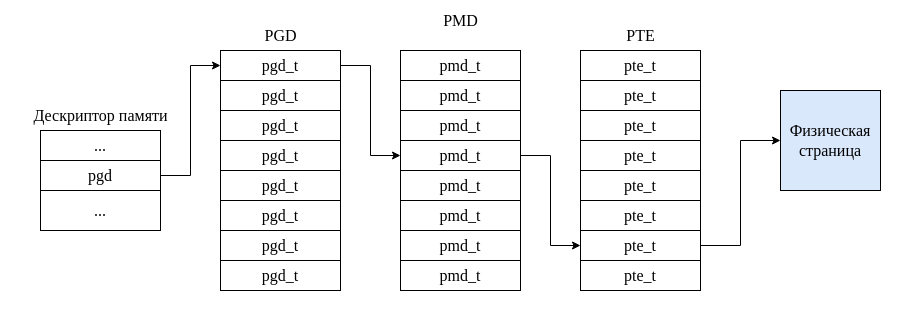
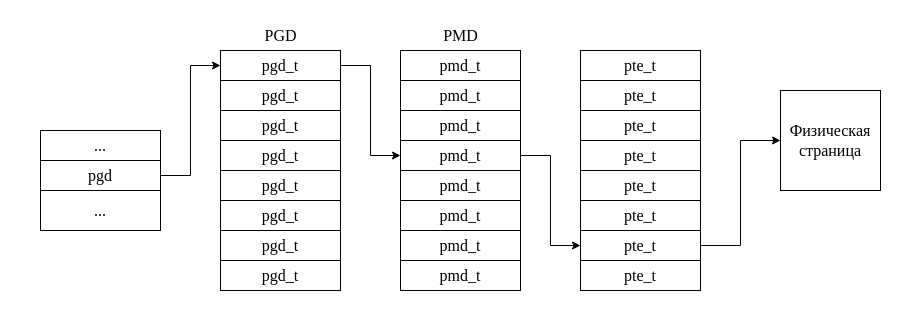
node "PMD": moved (461, 21) -> (461, 36)
node "PTE": removed
node "Дескриптор памяти": removed
node "Физическая страница": fillcolor #dae8fc -> #ffffff
